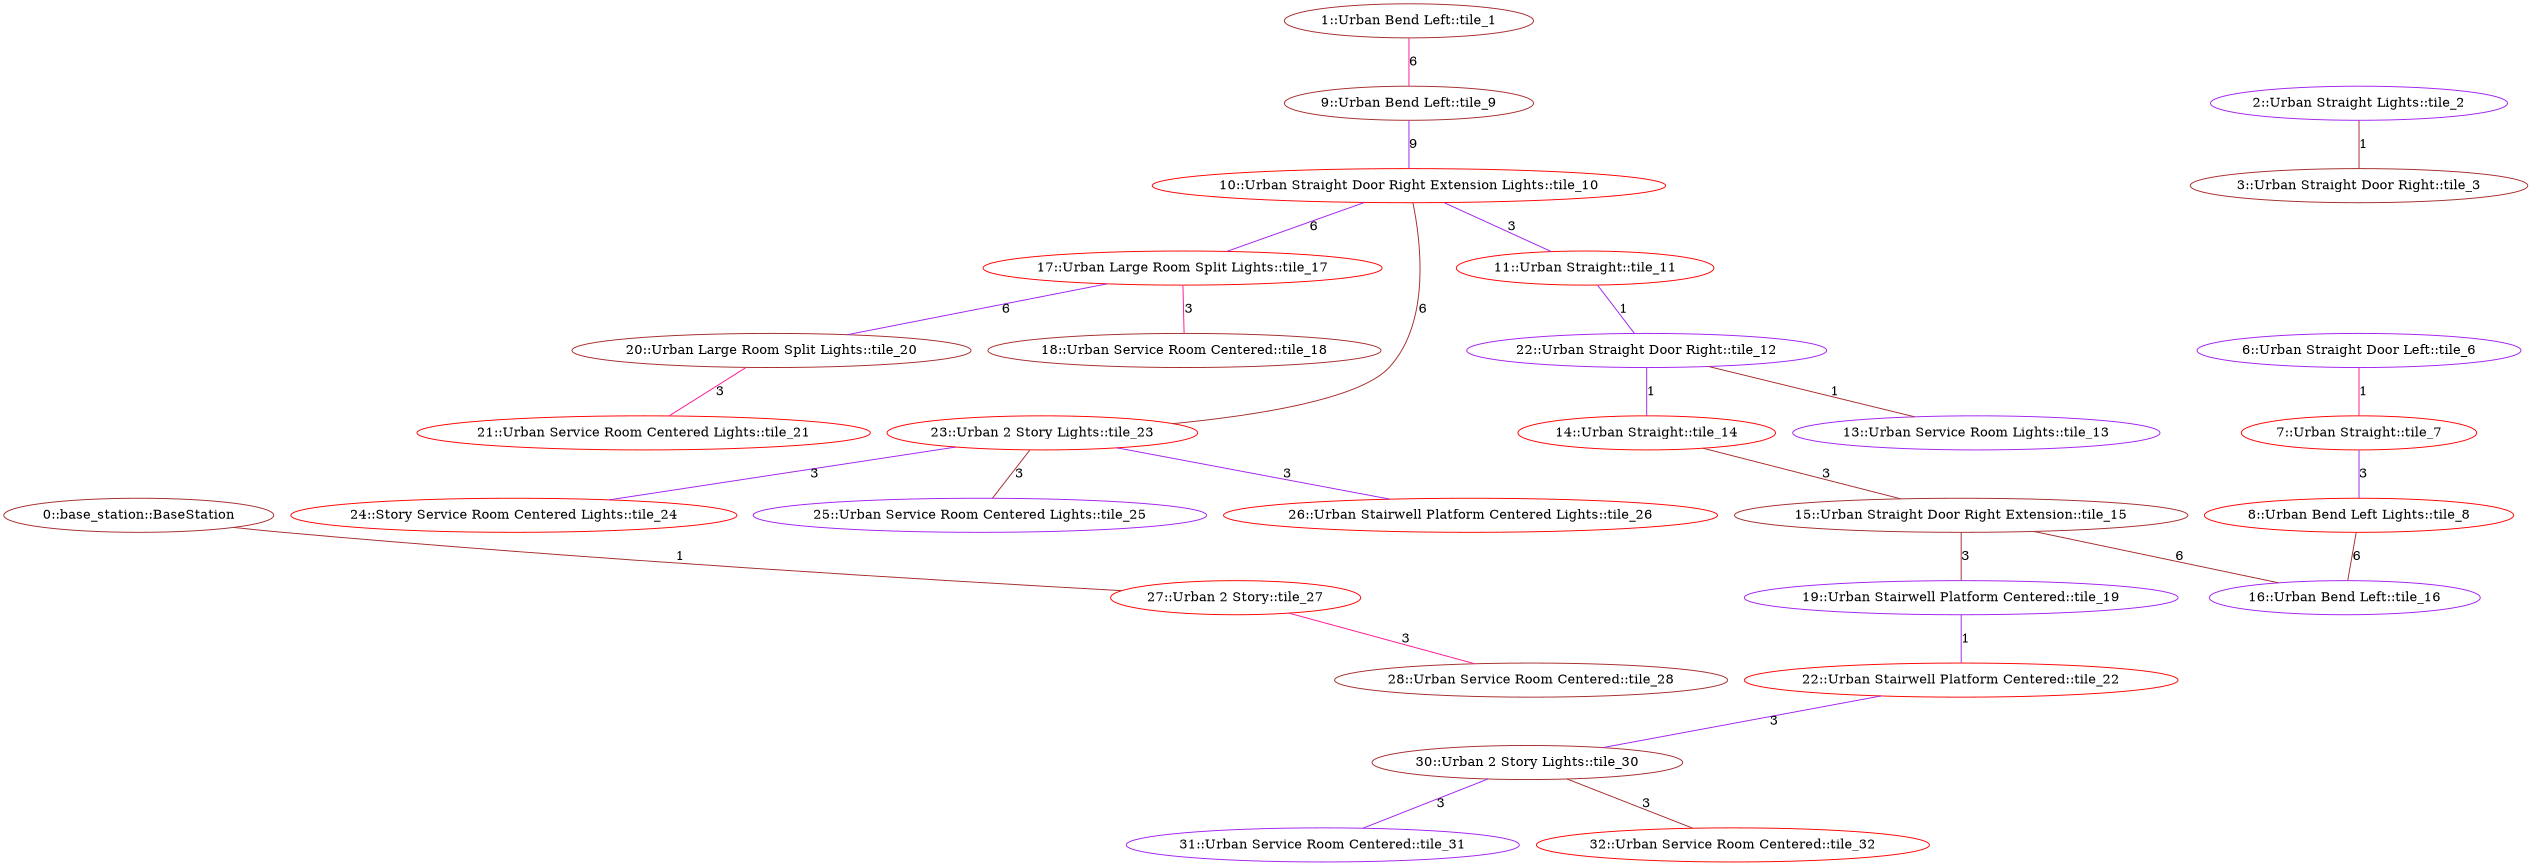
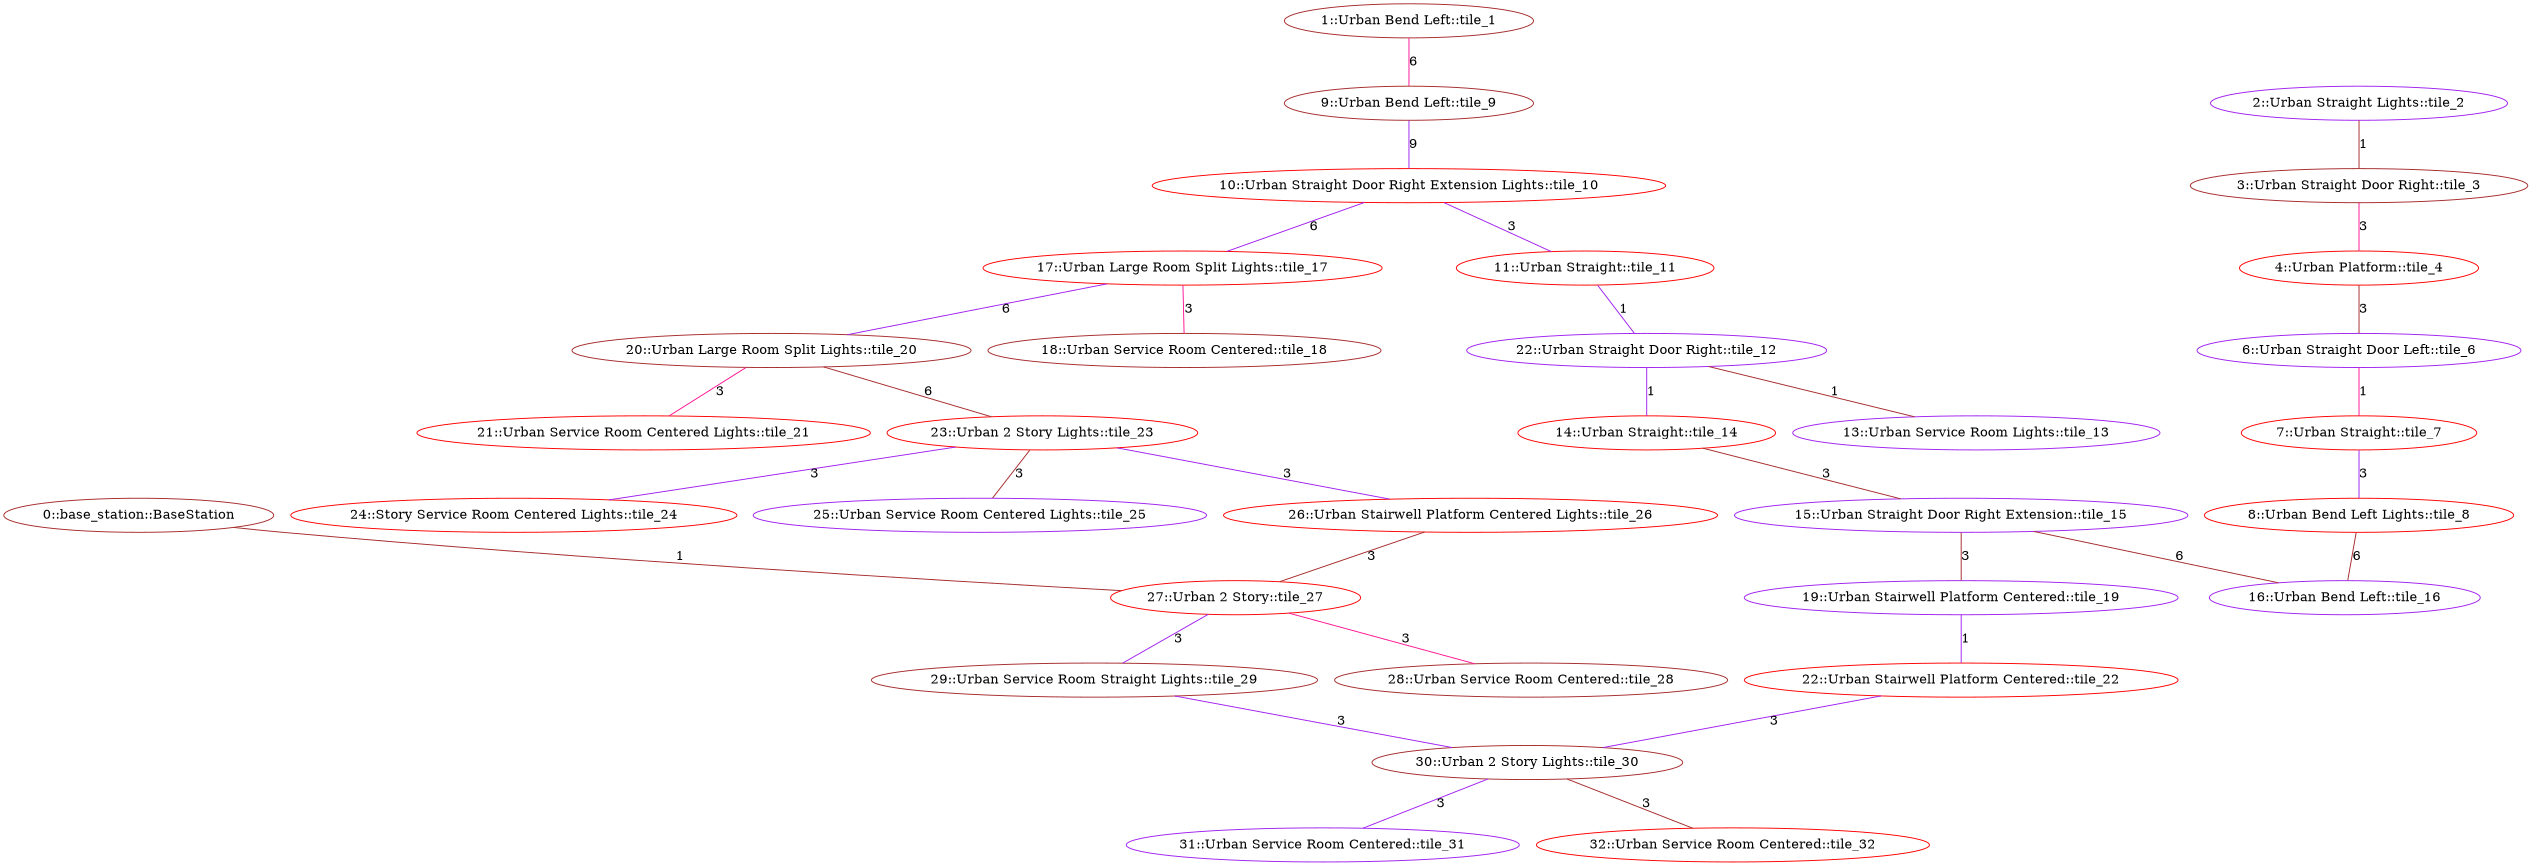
node "4::Urban Platform::tile_4": added
edge "10::Urban Straight Door Right Extension Lights::tile_10" -- "23::Urban 2 Story Lights::tile_23": now "20::Urban Large Room Split Lights::tile_20" -- "23::Urban 2 Story Lights::tile_23"
node "15::Urban Straight Door Right Extension::tile_15": color brown -> purple
edge "26::Urban Stairwell Platform Centered Lights::tile_26" -- "27::Urban 2 Story::tile_27": added, label "3"
node "29::Urban Service Room Straight Lights::tile_29": added
